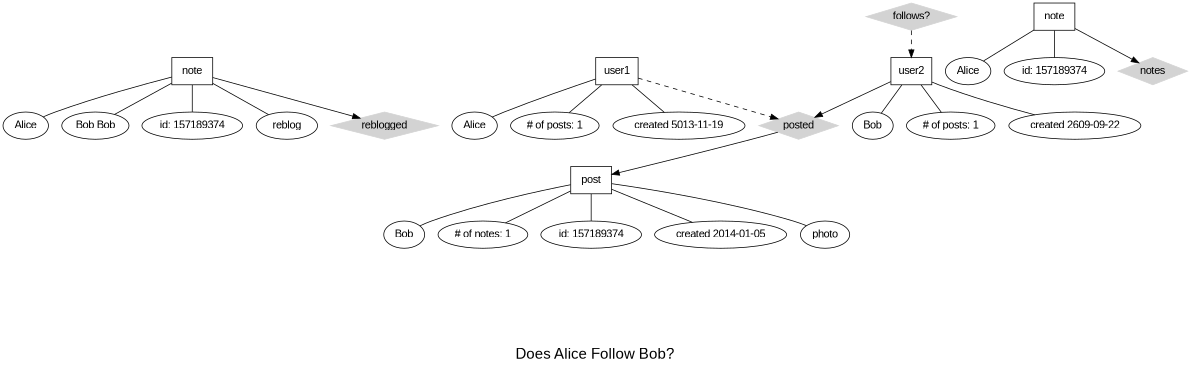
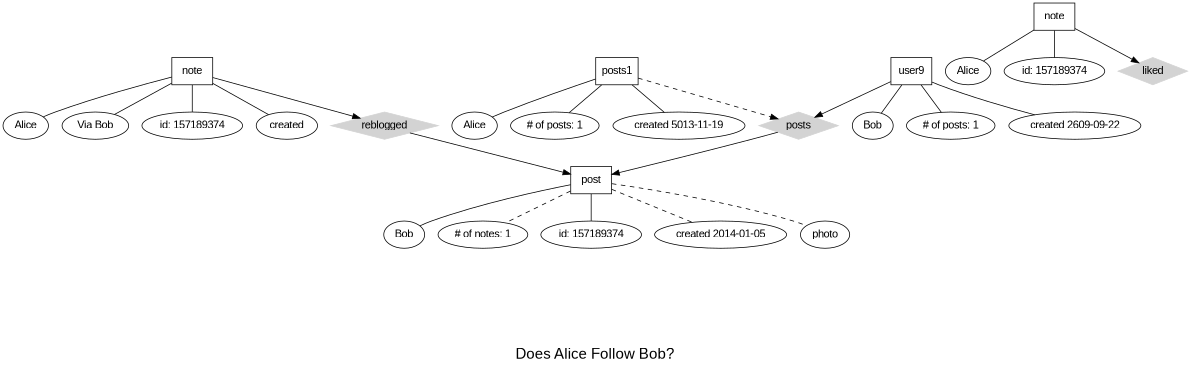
node "follows?": removed
node "user1": label "user1" -> "posts1"
node "user2": label "user2" -> "user9"
node "notes": label "notes" -> "liked"
node "Bob Bob": label "Bob Bob" -> "Via Bob"
node "reblog": label "reblog" -> "created"
node "posted": label "posted" -> "posts"
edge "reblogged" -> "post": added
edge "post" -- "photo": style solid -> dashed
edge "post" -- "created 2014-01-05": style solid -> dashed
edge "post" -- "# of notes: 1": style solid -> dashed
